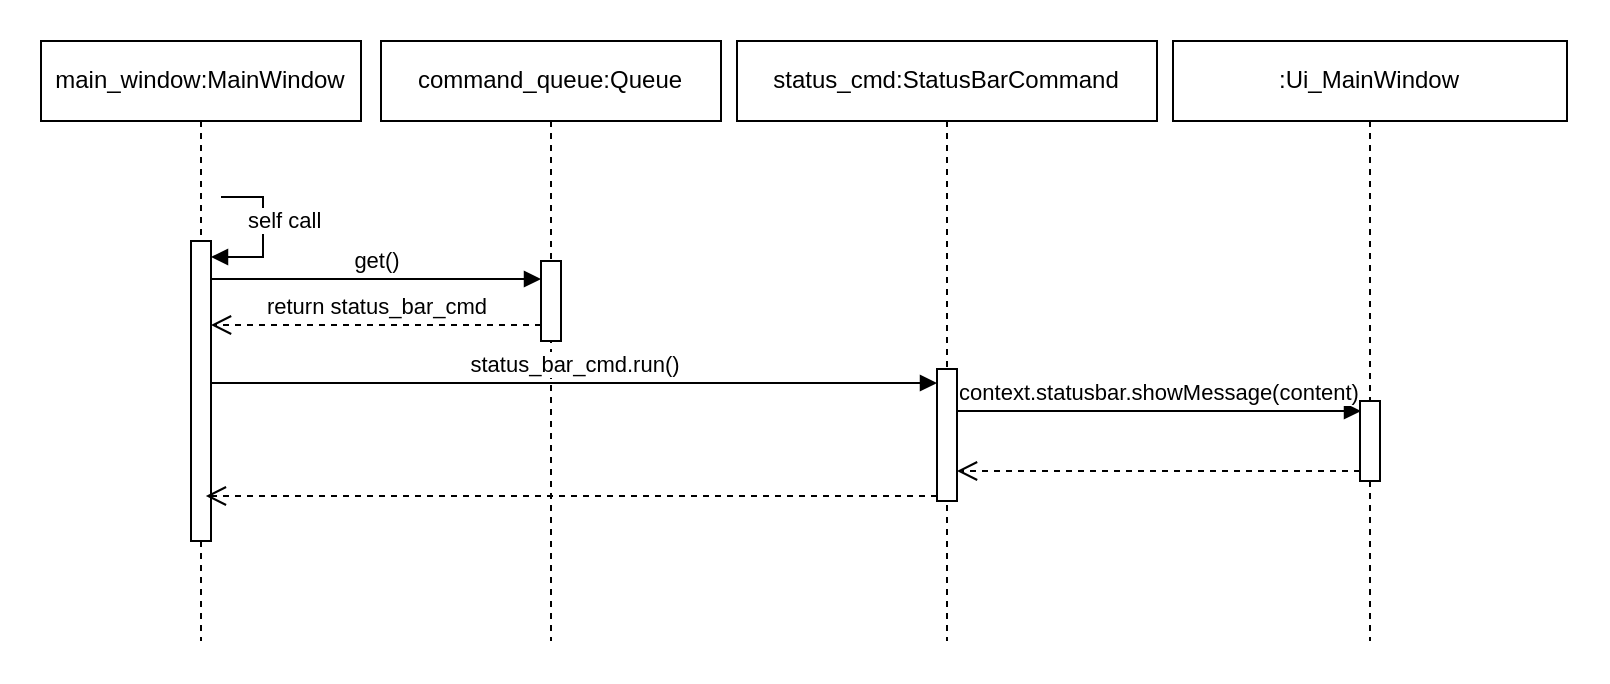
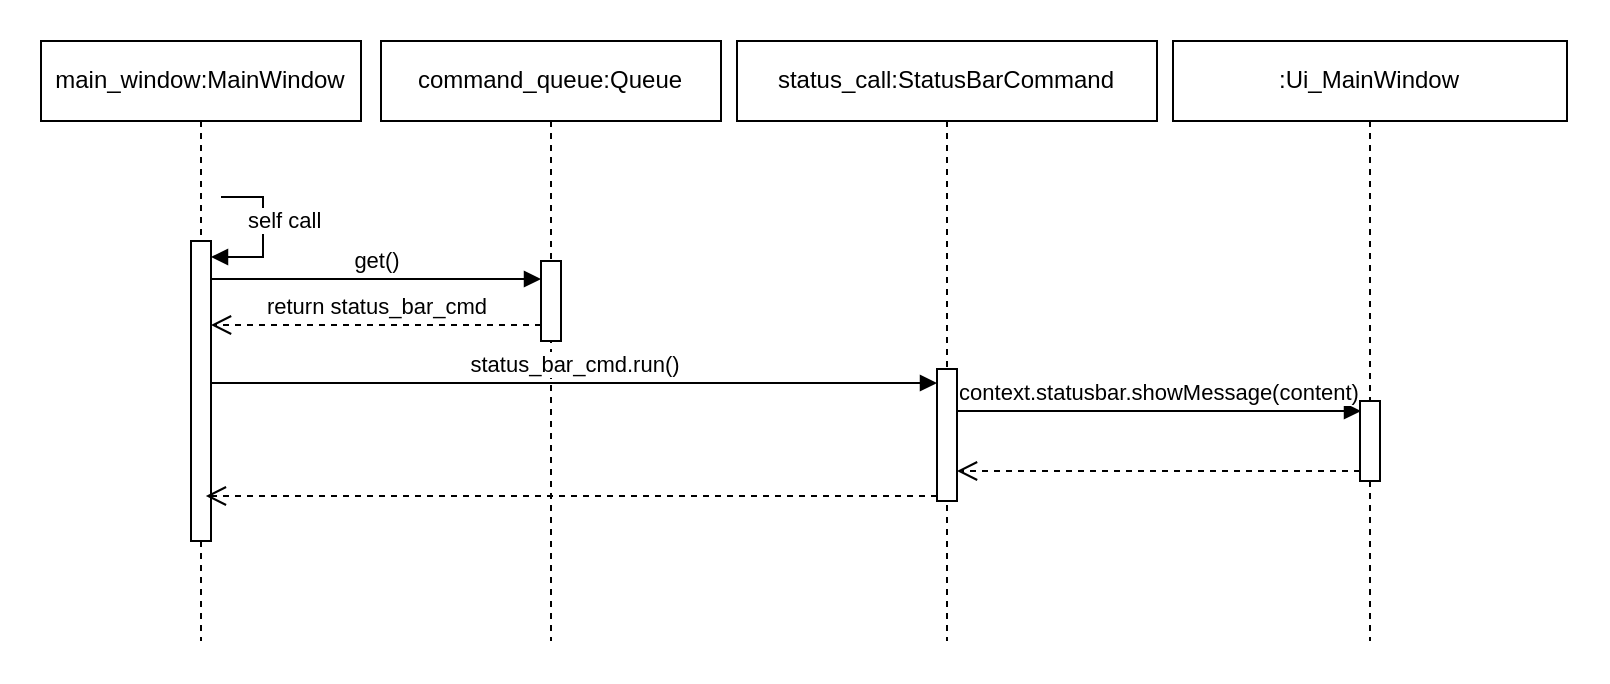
node "status_cmd:StatusBarCommand": label "status_cmd:StatusBarCommand" -> "status_call:StatusBarCommand"
